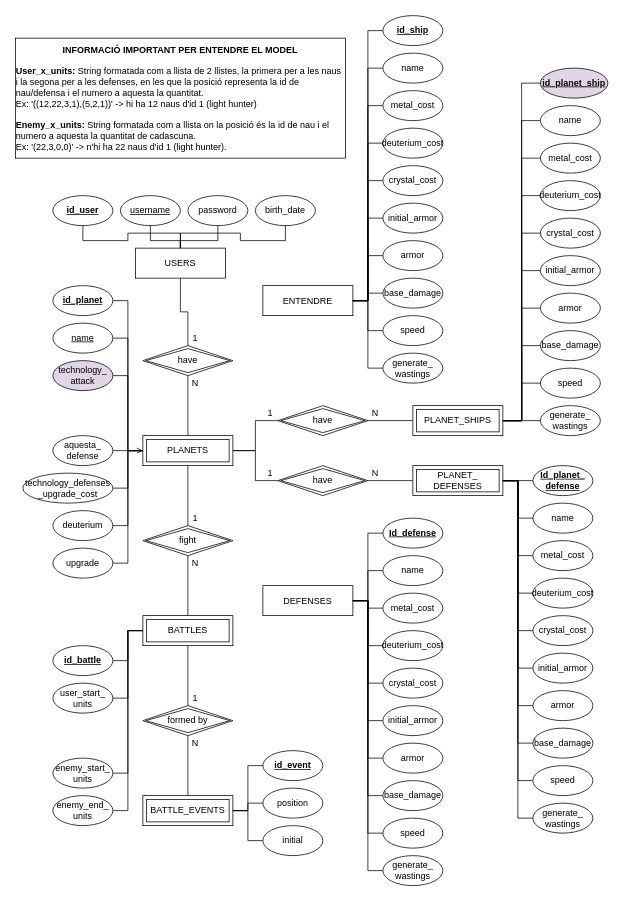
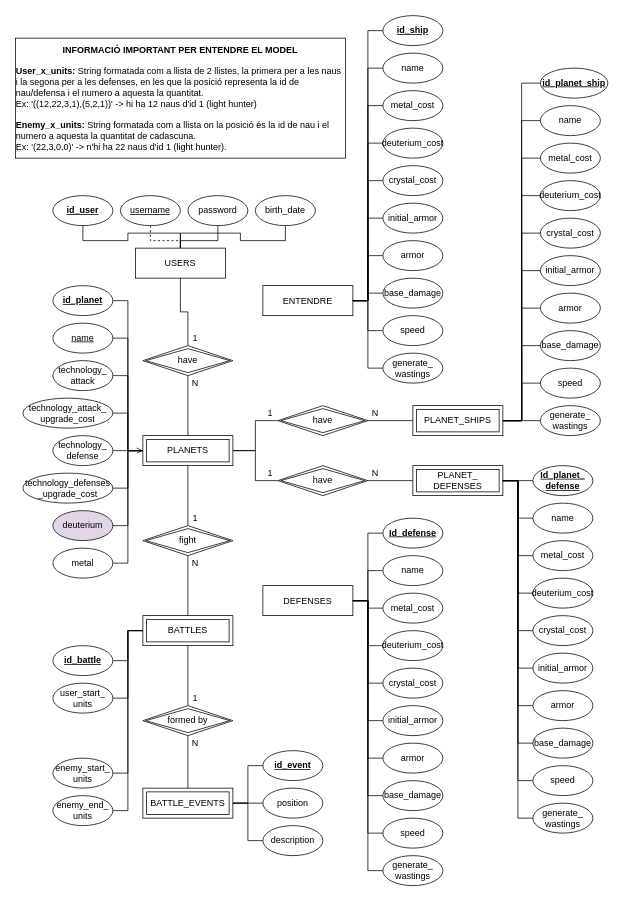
node "id_planet_ship": fillcolor #e1d5e7 -> #ffffff
edge "username" -- "USERS": style solid -> dashed
node "technology_ attack": fillcolor #e1d5e7 -> #ffffff
node "technology_attack_ upgrade_cost": added
edge "technology_attack_ upgrade_cost" -- "PLANETS": added
node "aquesta_ defense": label "aquesta_ defense" -> "technology_ defense"
node "deuterium": fillcolor #ffffff -> #e1d5e7
node "upgrade": label "upgrade" -> "metal"
node "BATTLE_EVENTS": moved (188, 810) -> (188, 803)
node "initial": label "initial" -> "description"
